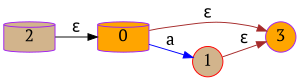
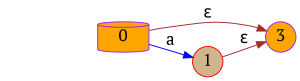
node "2": removed
